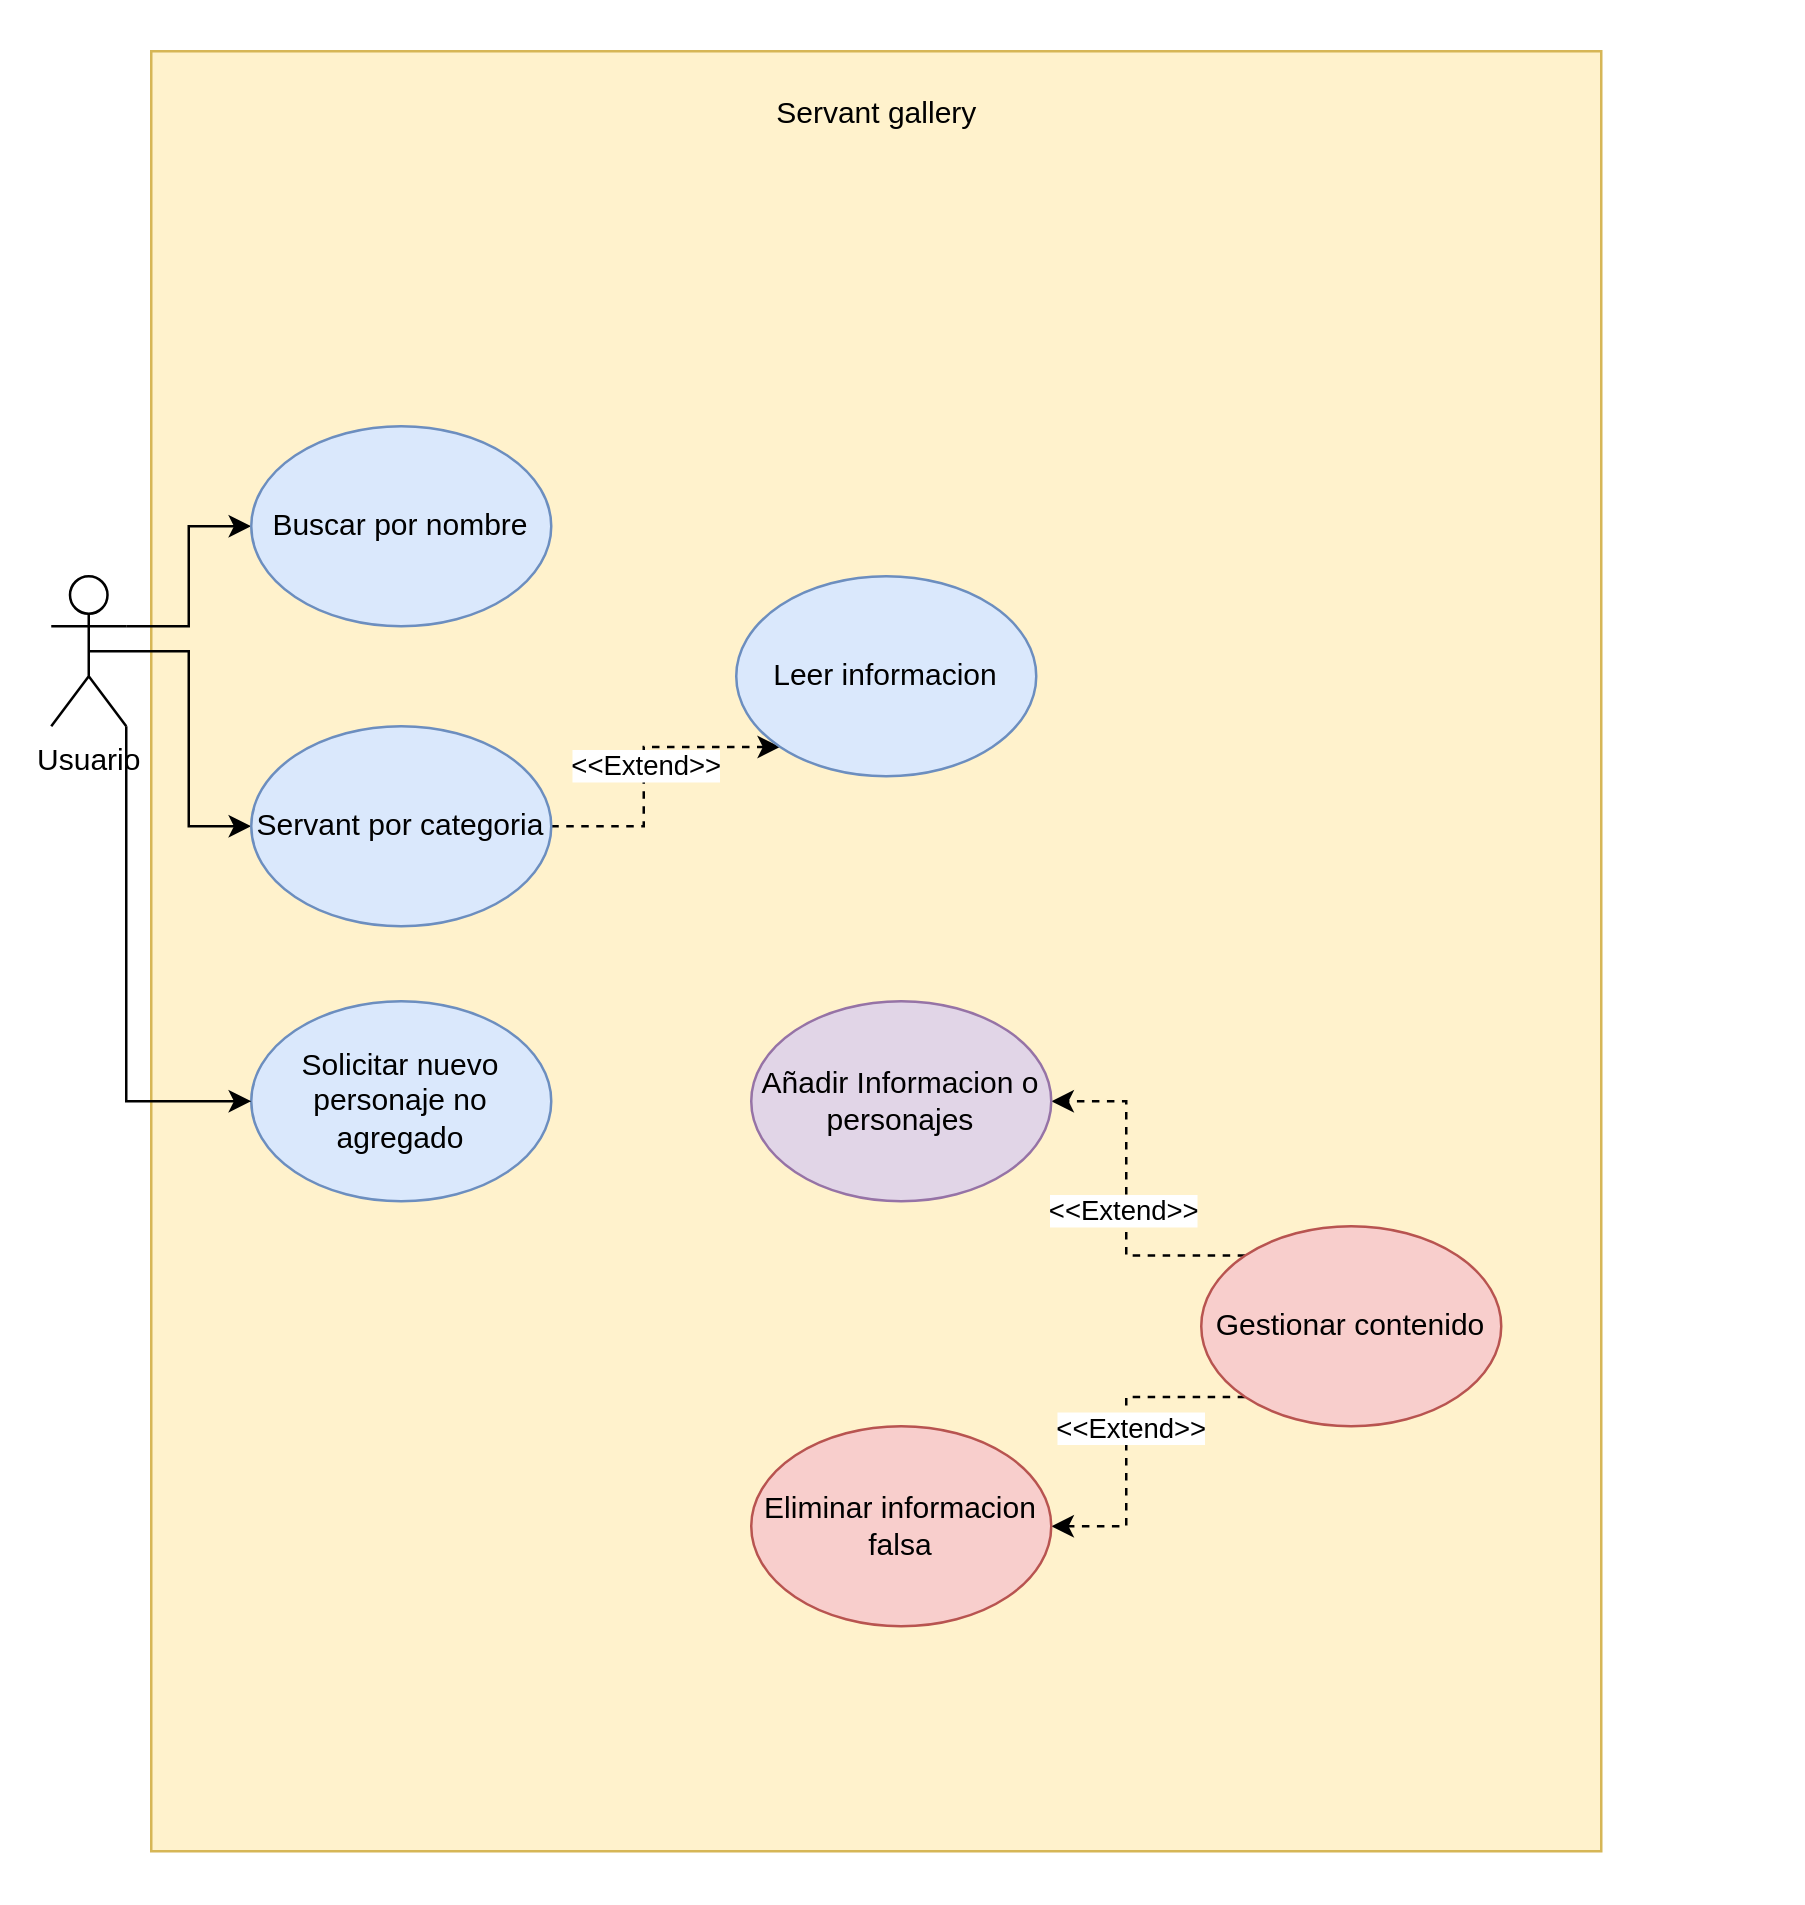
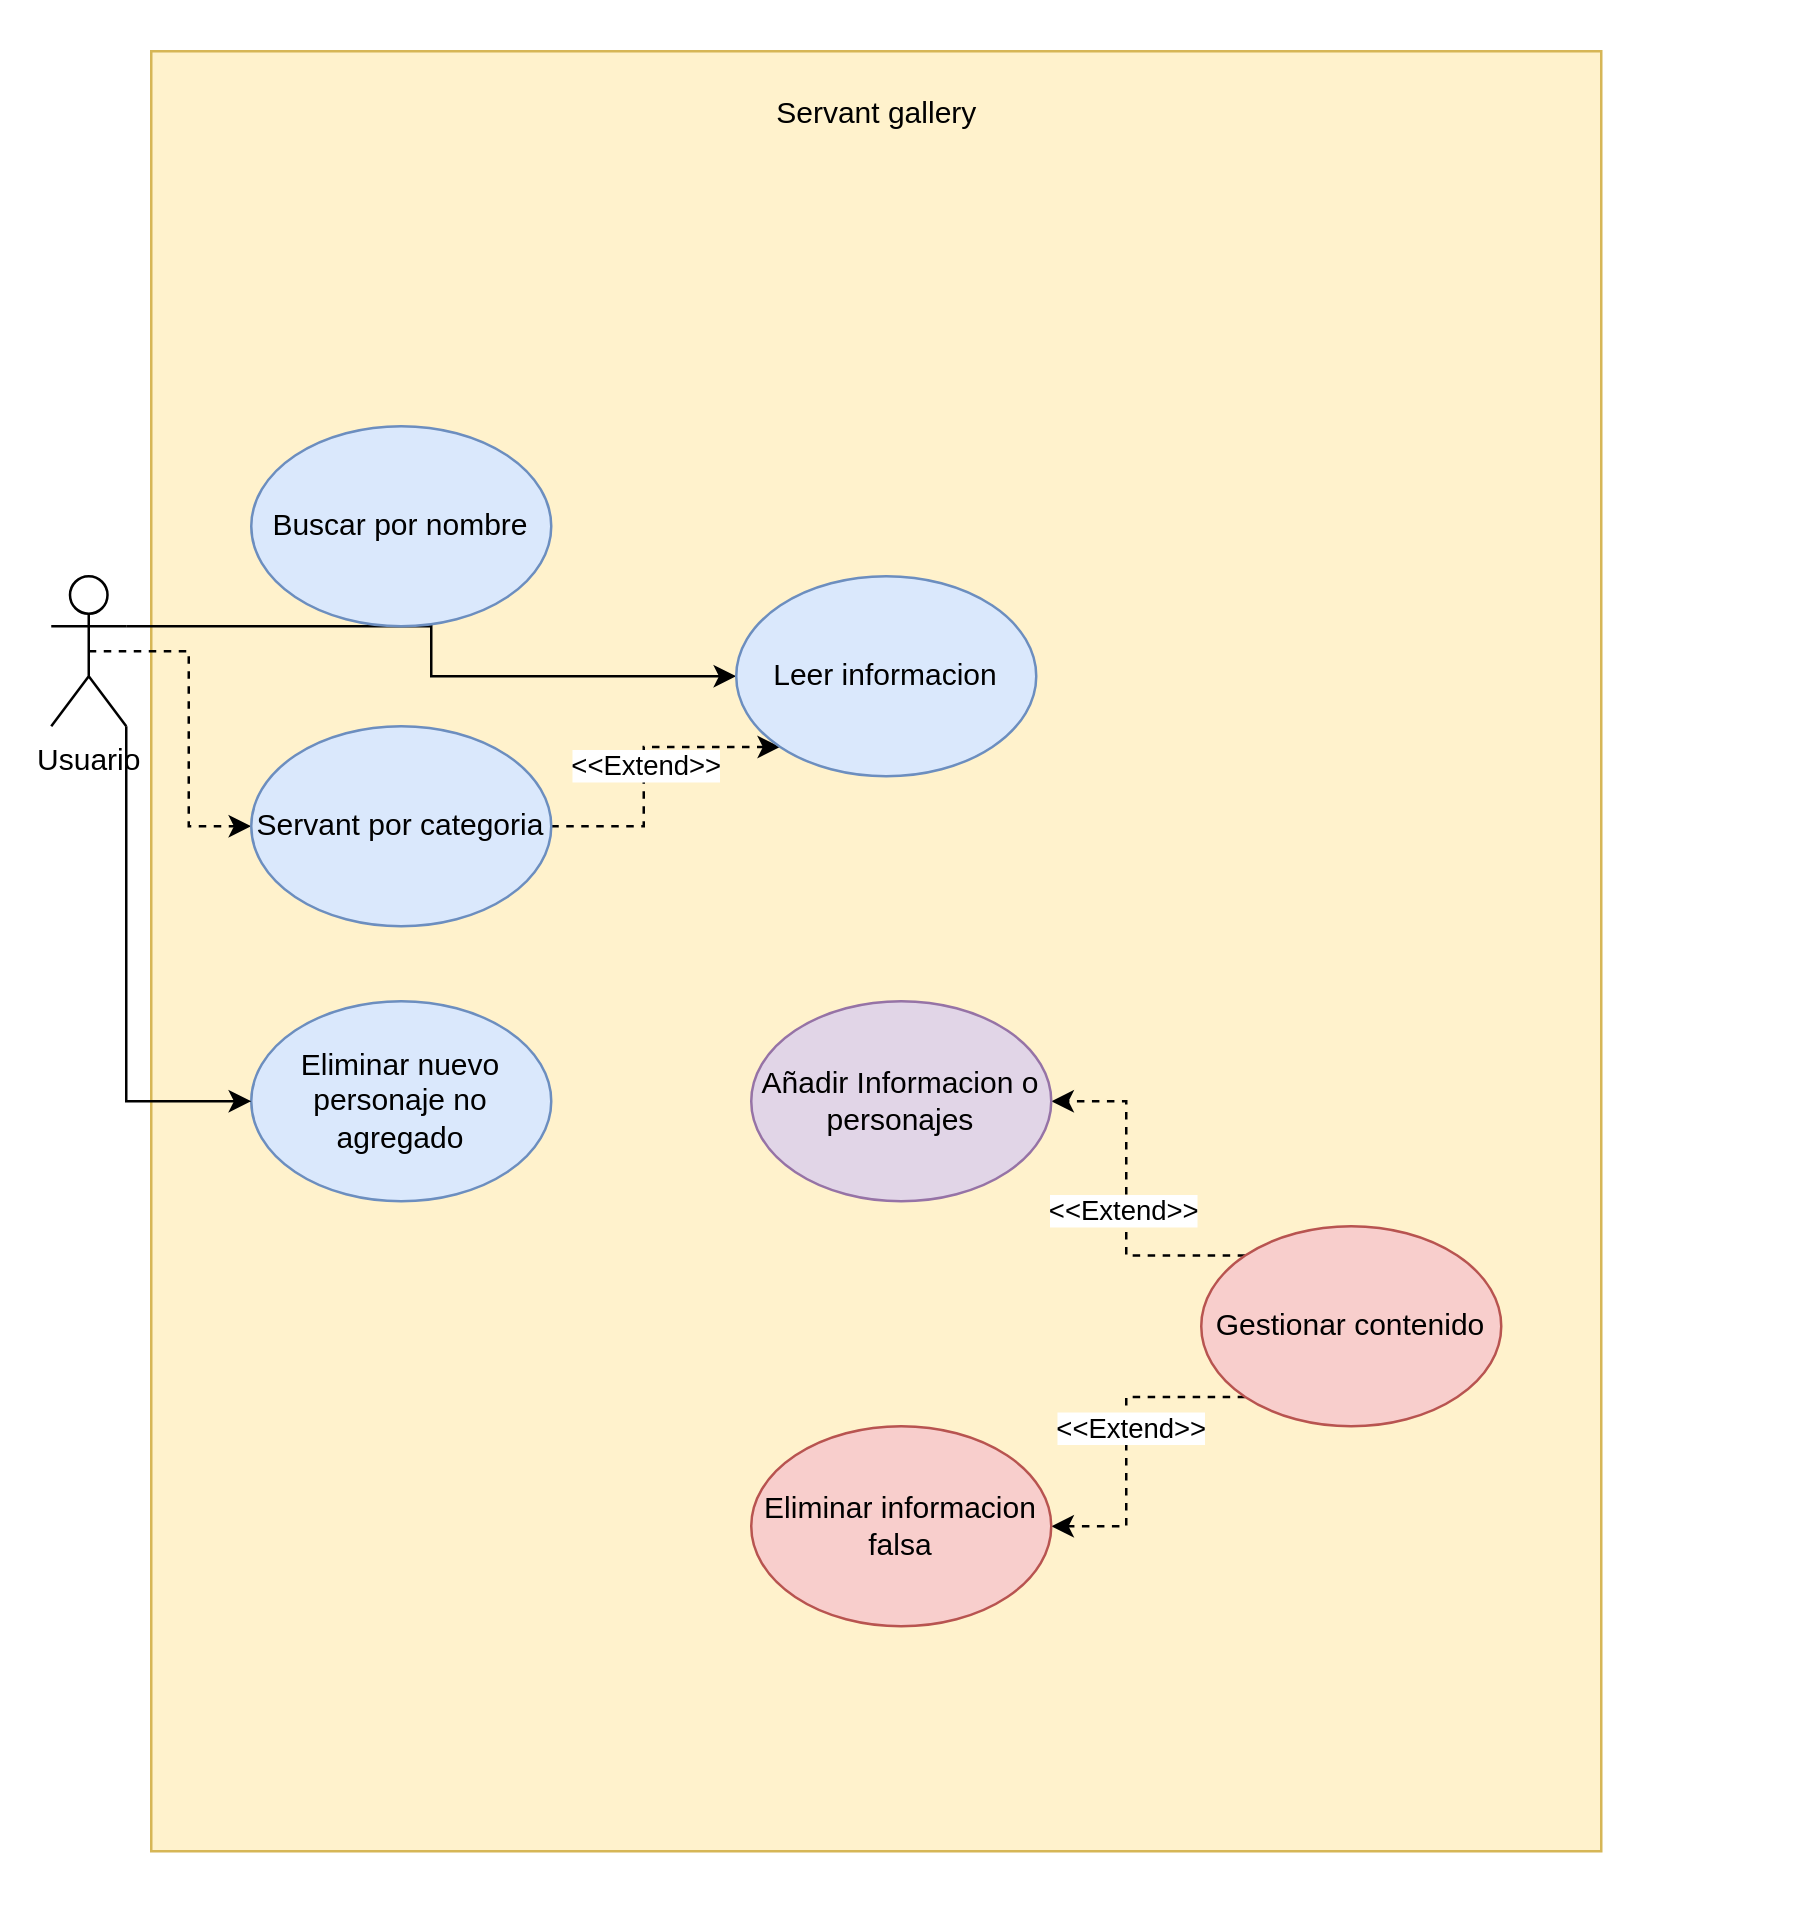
edge "Usuario" -> "Buscar por nombre": now "Usuario" -> "Leer informacion"
edge "Usuario" -> "Servant por categoria": style solid -> dashed
node "Solicitar nuevo personaje no agregado": label "Solicitar nuevo personaje no agregado" -> "Eliminar nuevo personaje no agregado"
